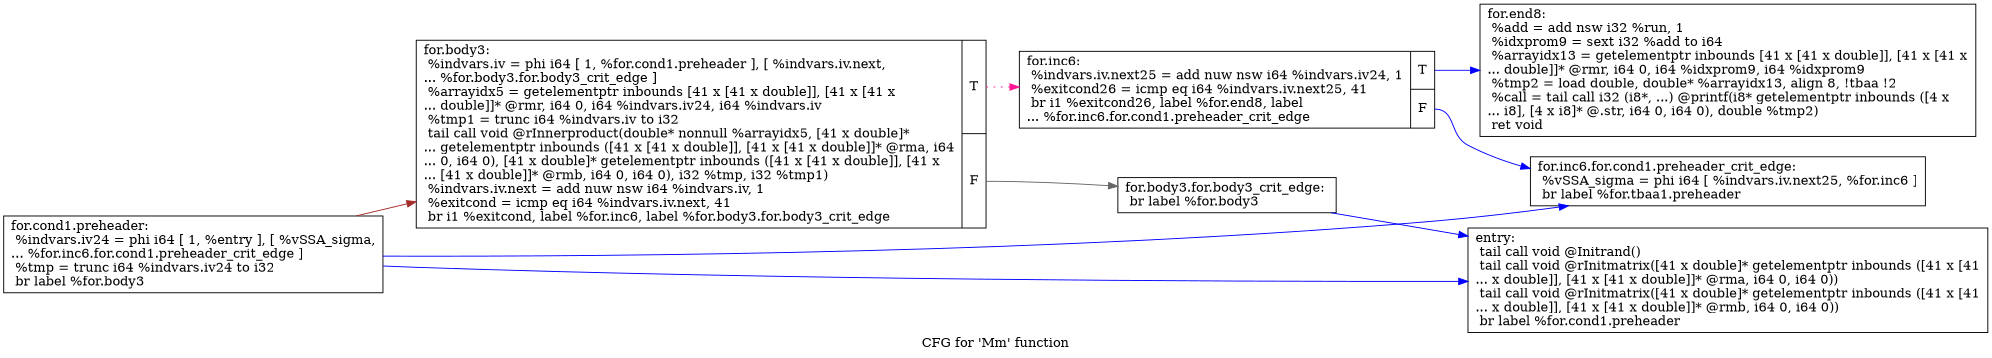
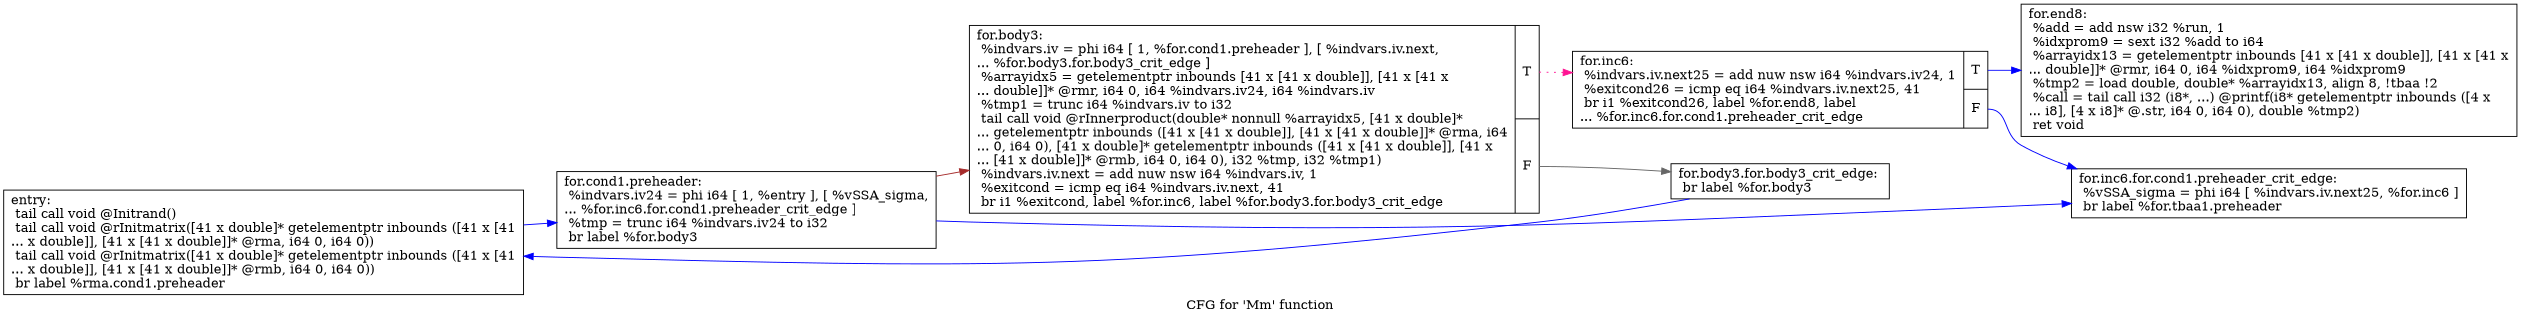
edge "for.cond1.preheader:" -> "entry:": reversed
node "entry:": text "br label %for.cond1.preheader" -> "br label %rma.cond1.preheader"
